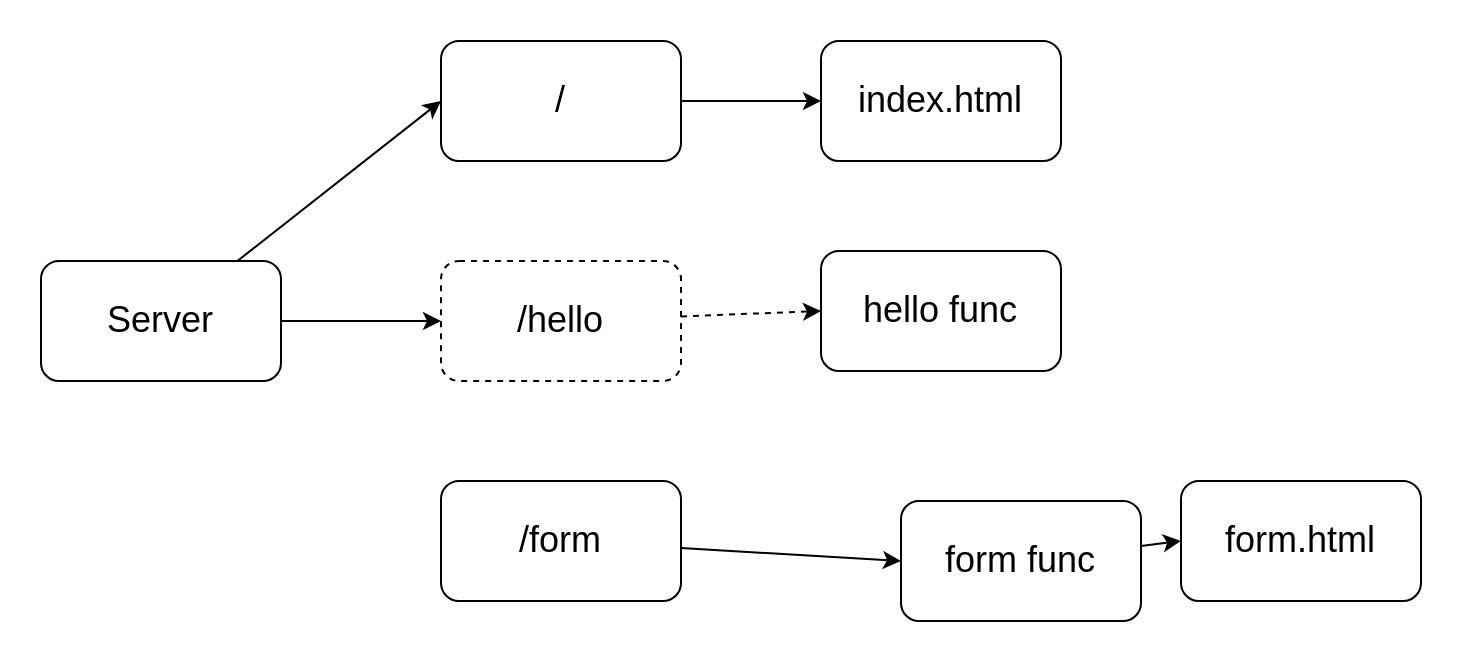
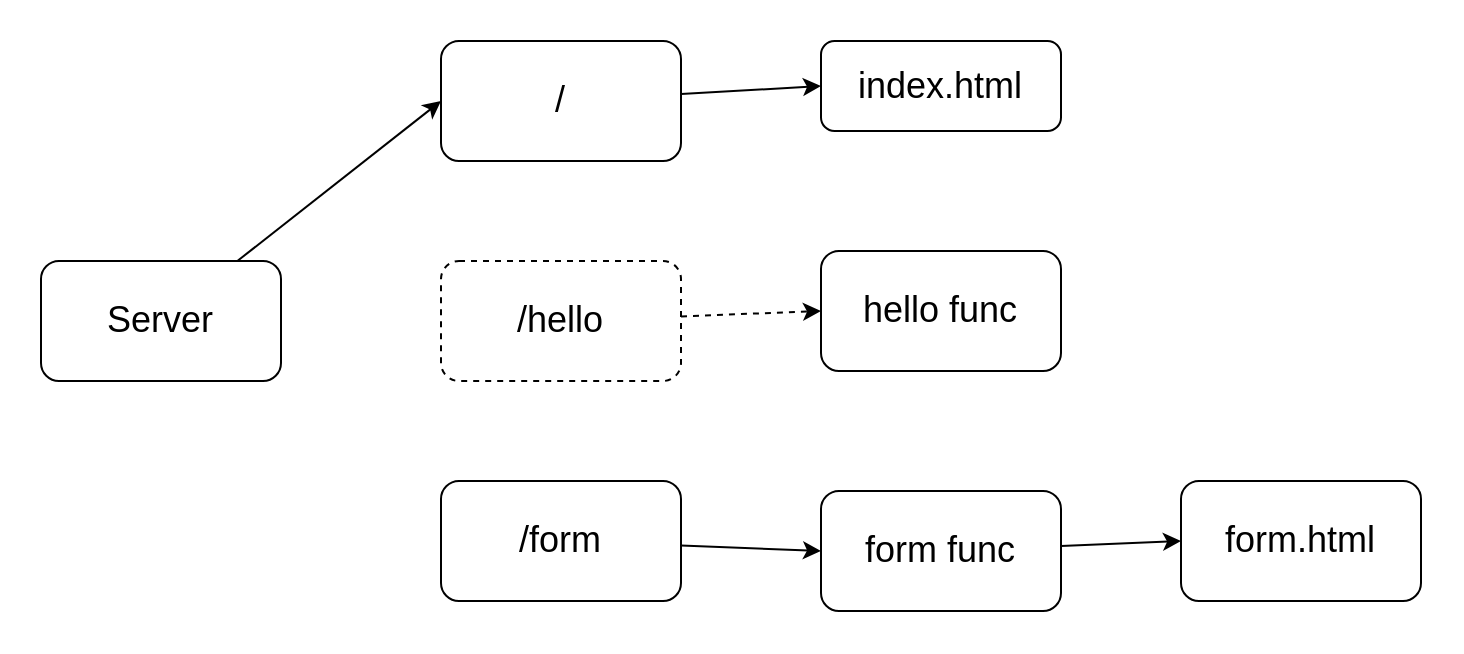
node "index.html": size 240x120 -> 240x90
edge "Server" -> "/hello": removed
node "form func": moved (1021, 561) -> (941, 551)
